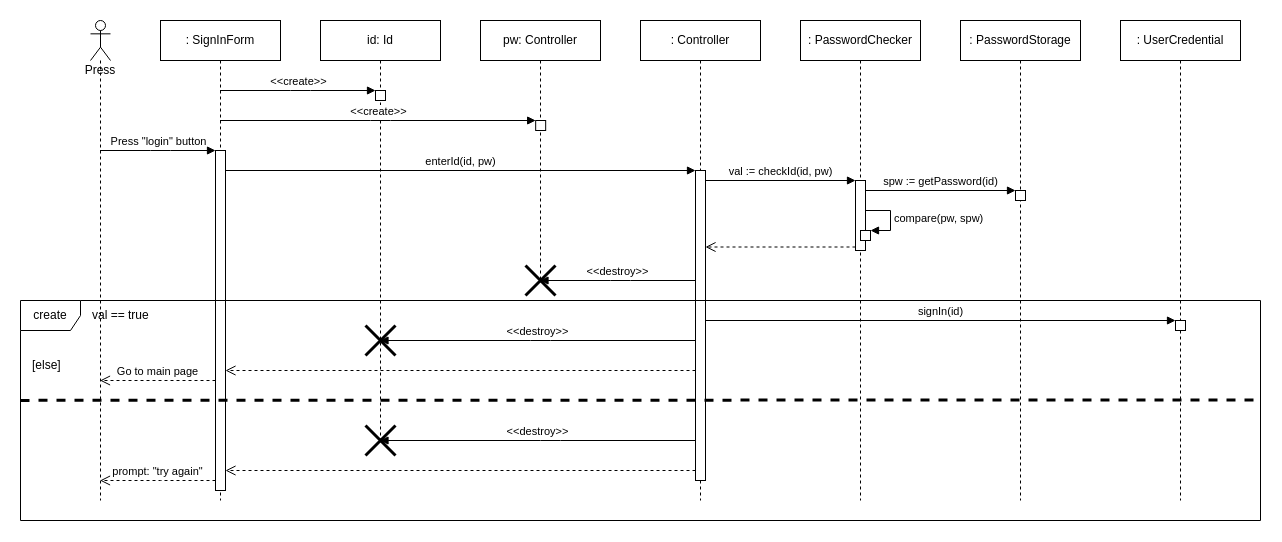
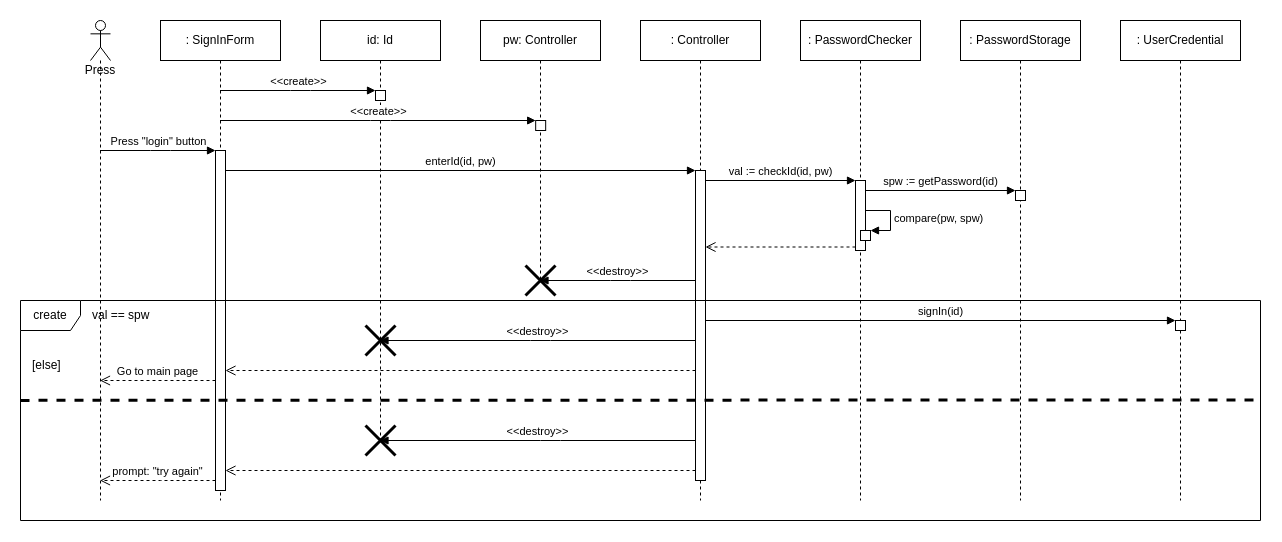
node "val == true": label "val == true" -> "val == spw"
